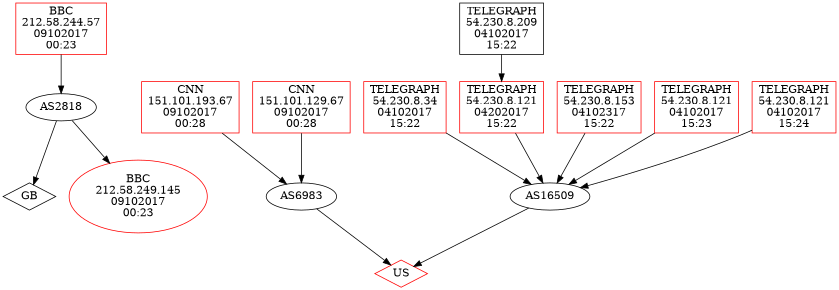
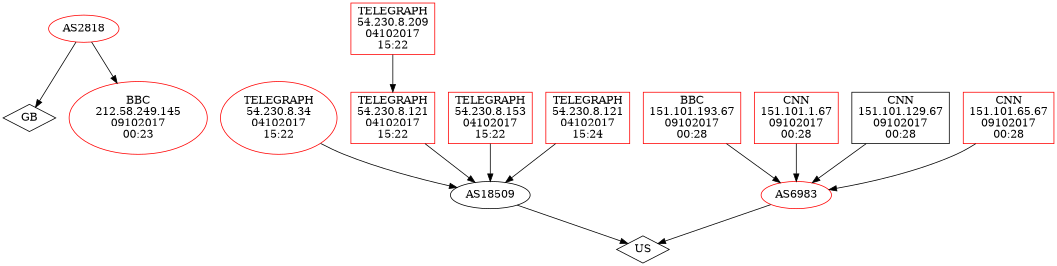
node "BBC 212.58.244.57 09102017 00:23": removed
node "TELEGRAPH 54.230.8.209 04102017 15:22": color black -> red
node "AS2818": color black -> red
node "CNN 151.101.193.67 09102017 00:28": label "CNN 151.101.193.67 09102017 00:28" -> "BBC 151.101.193.67 09102017 00:28"
node "CNN 151.101.129.67 09102017 00:28": color red -> black
node "TELEGRAPH 54.230.8.34 04102017 15:22": shape box -> ellipse
node "TELEGRAPH 54.230.8.121 04202017 15:22": label "TELEGRAPH 54.230.8.121 04202017 15:22" -> "TELEGRAPH 54.230.8.121 04102017 15:22"
node "TELEGRAPH 54.230.8.153 04102317 15:22": label "TELEGRAPH 54.230.8.153 04102317 15:22" -> "TELEGRAPH 54.230.8.153 04102017 15:22"
node "TELEGRAPH 54.230.8.121 04102017 15:23": removed
node "CNN 151.101.1.67 09102017 00:28": added
node "CNN 151.101.65.67 09102017 00:28": added
node "AS6983": color black -> red
node "AS16509": label "AS16509" -> "AS18509"
node "US": color red -> black
